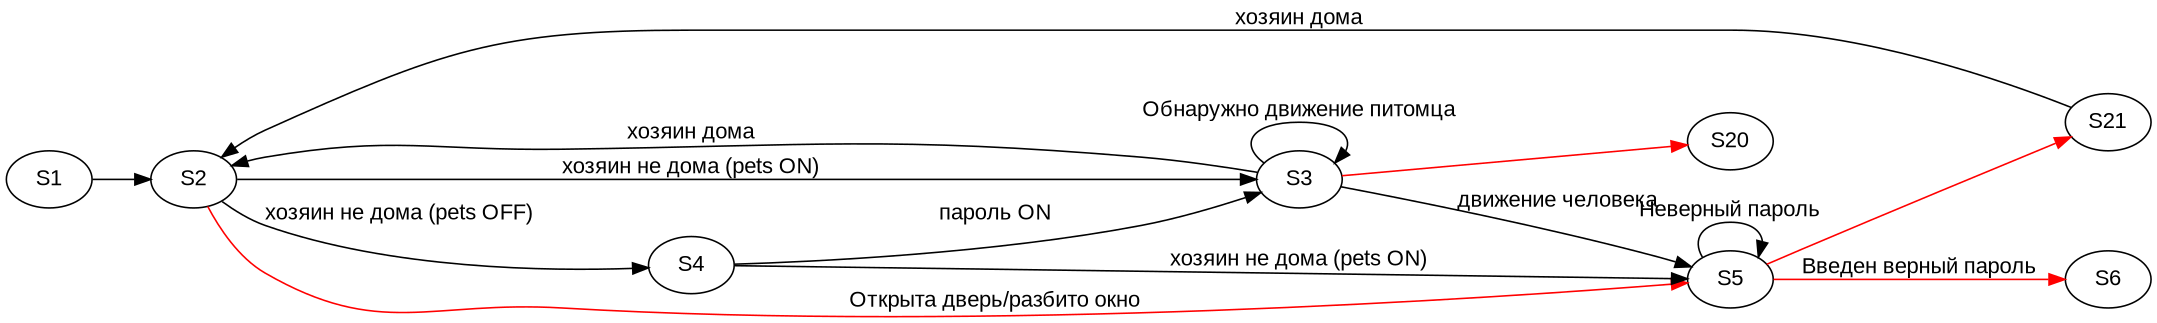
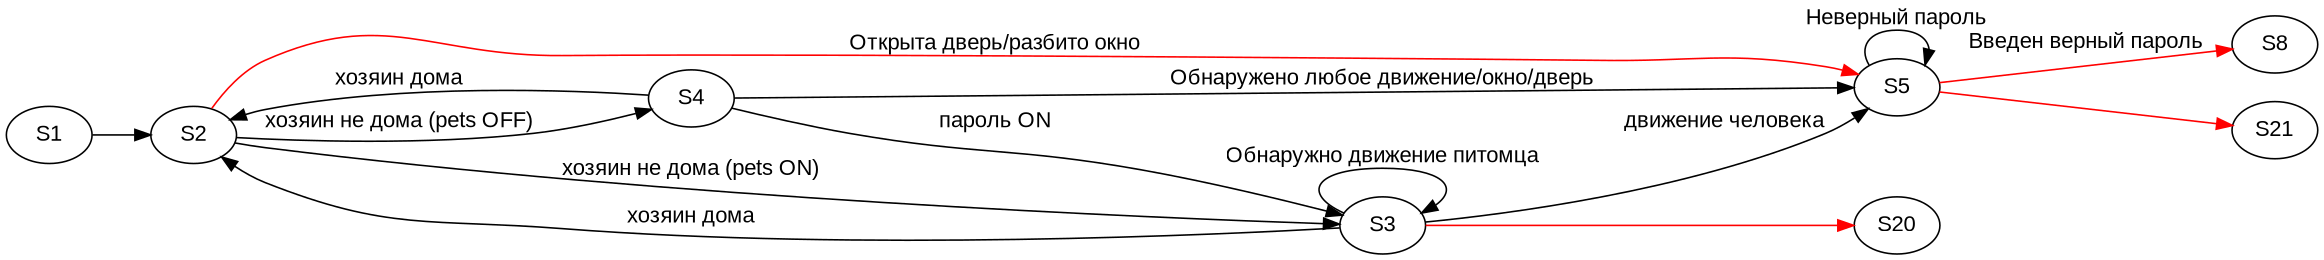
edge "S21" -> "S2": now "S4" -> "S2"
edge "S4" -> "S5": label "хозяин не дома (pets ON)" -> "Обнаружено любое движение/окно/дверь"
node "S6": label "S6" -> "S8"
